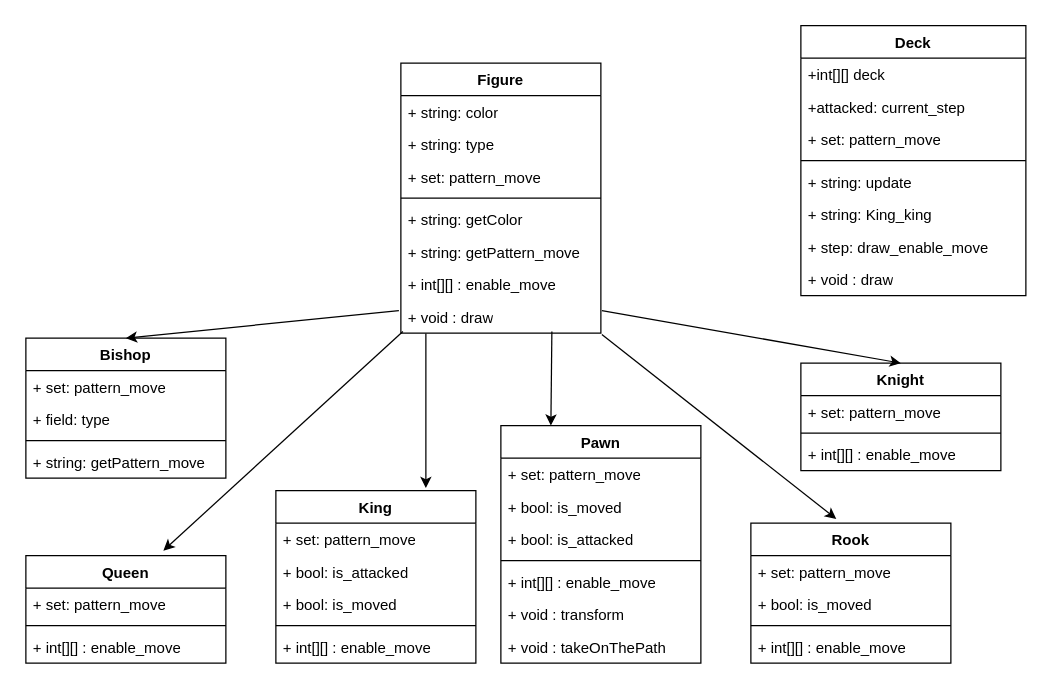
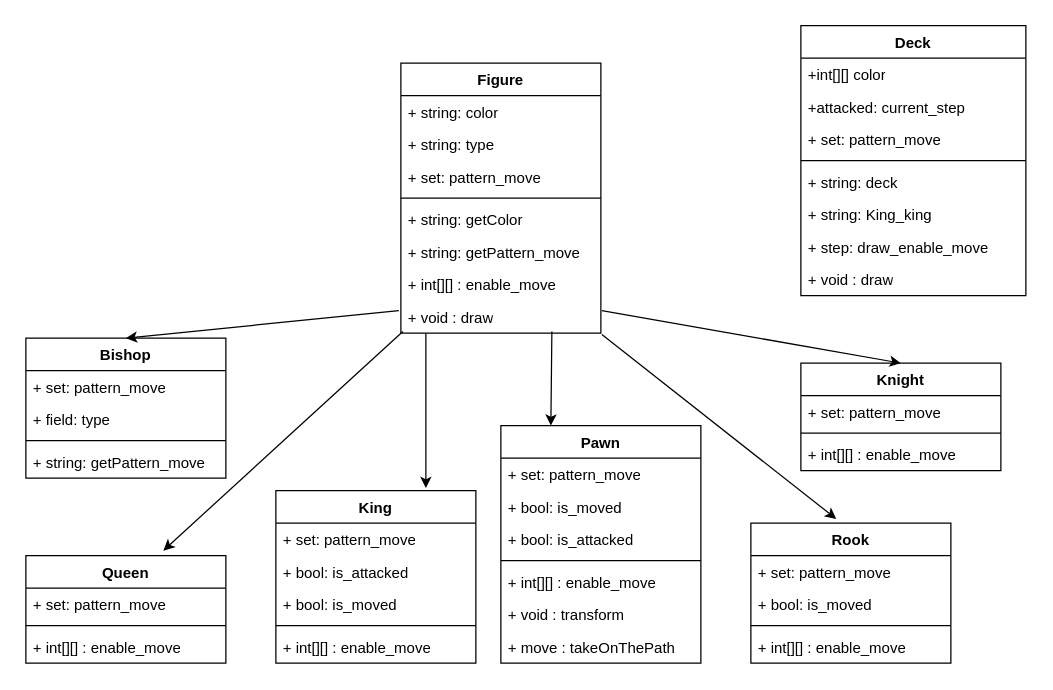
node "+int[][] deck": label "+int[][] deck" -> "+int[][] color"
node "+ string: update": label "+ string: update" -> "+ string: deck"
node "+ void : takeOnThePath": label "+ void : takeOnThePath" -> "+ move : takeOnThePath"
